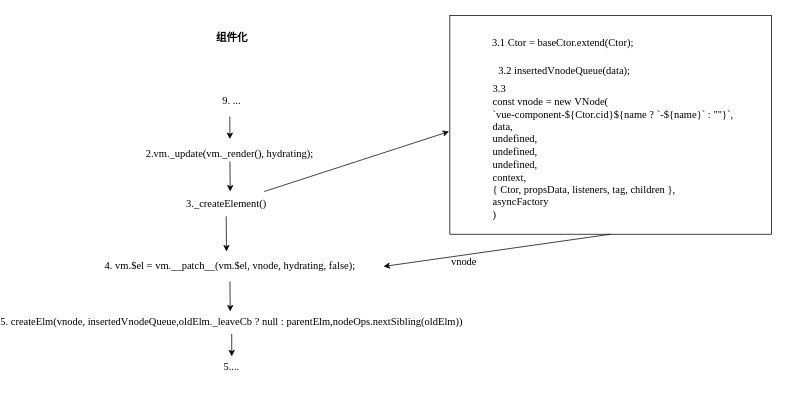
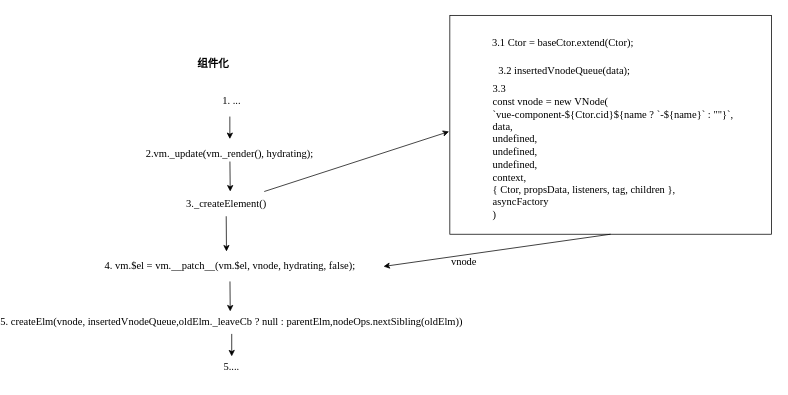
node "组件化": moved (231, 39) -> (213, 65)
node "9. ...": label "9. ..." -> "1. ..."
